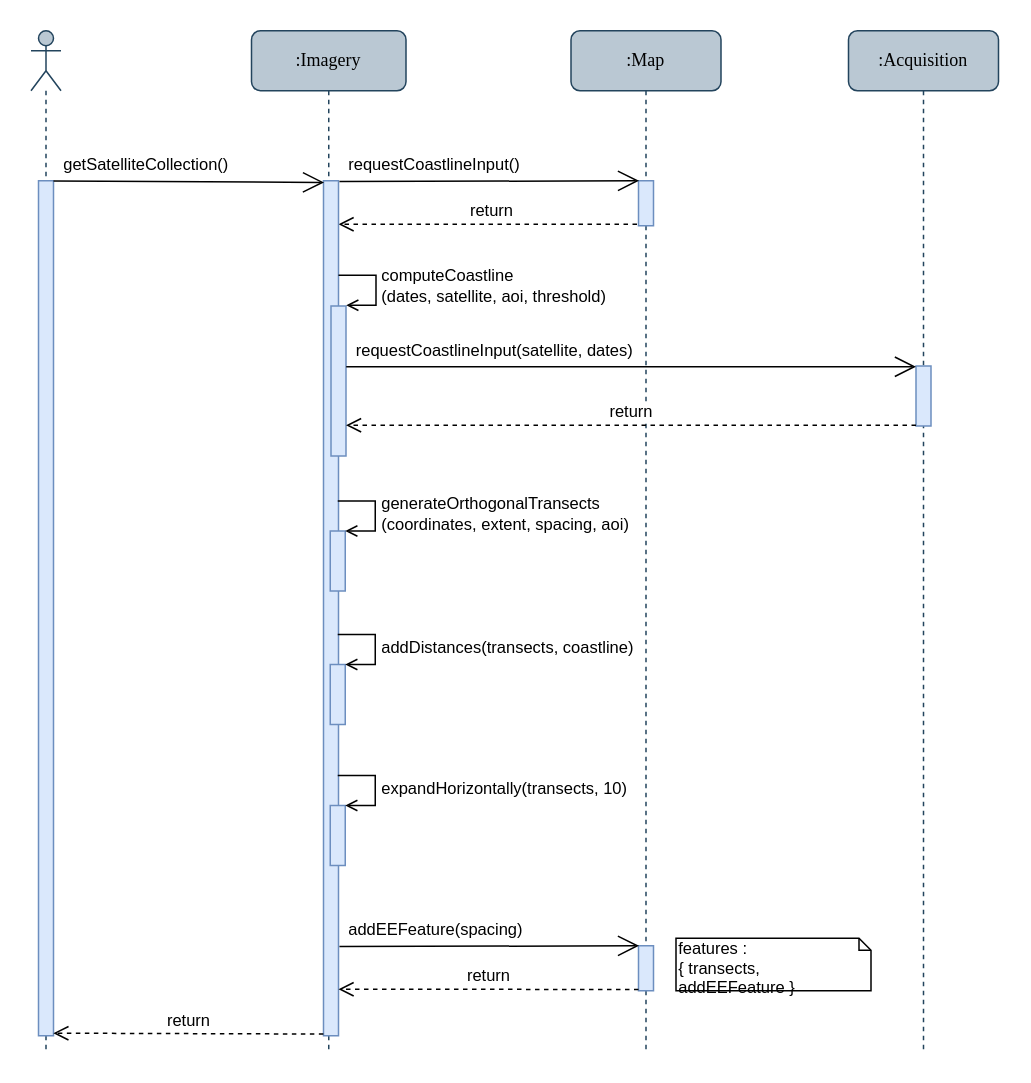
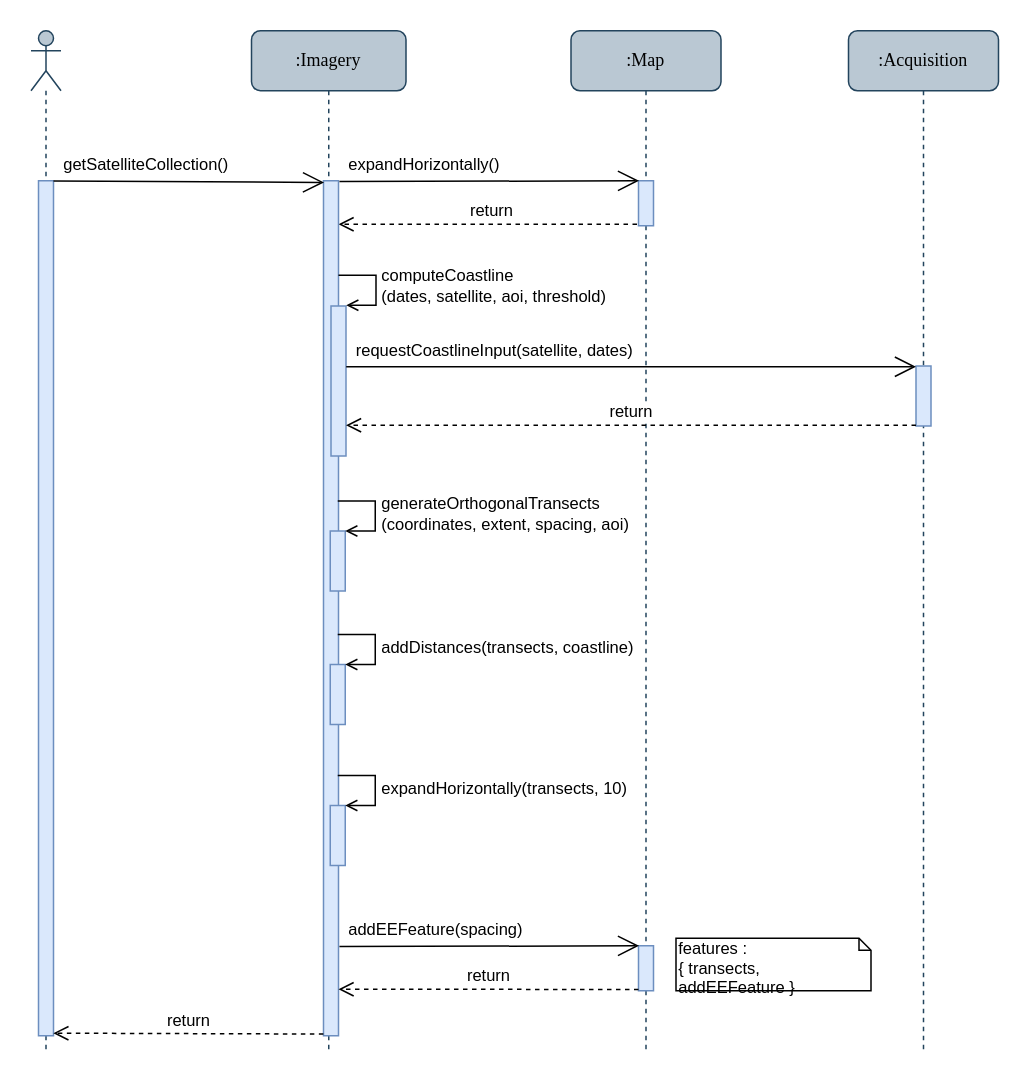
node "requestCoastlineInput()": label "requestCoastlineInput()" -> "expandHorizontally()"
